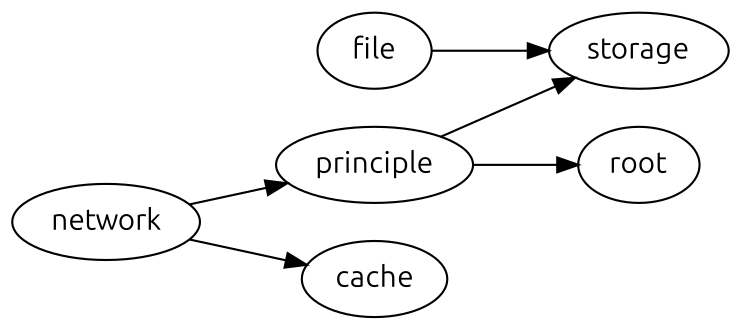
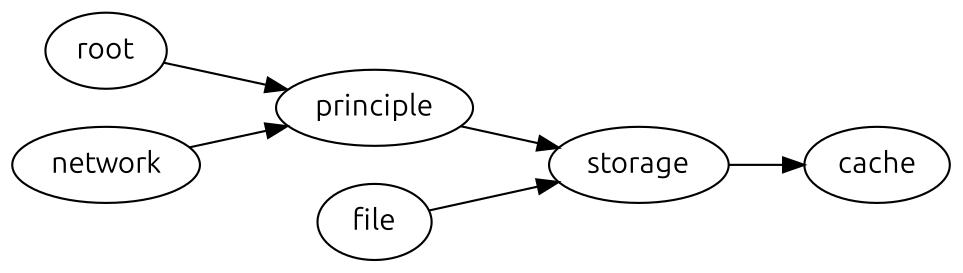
edge "principle" -> "root": reversed
edge "network" -> "cache": now "storage" -> "cache"
